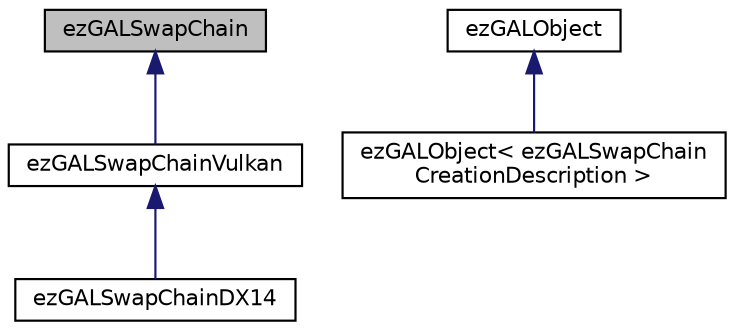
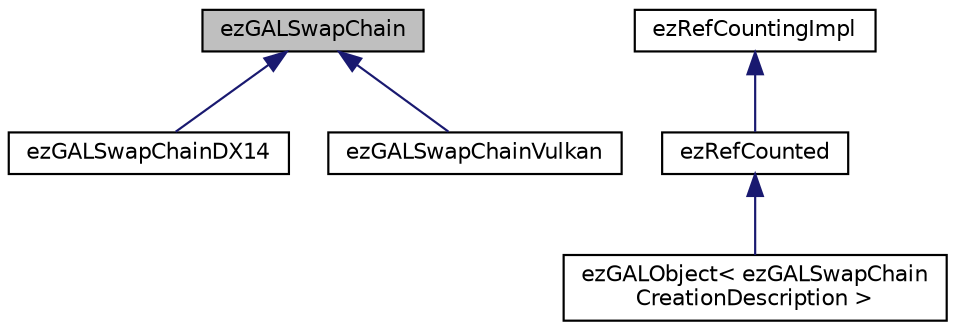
node "ezGALObject": label "ezGALObject" -> "ezRefCounted"
node "ezRefCountingImpl": added
edge "ezGALSwapChainDX14" -> "ezGALSwapChainVulkan": now "ezGALSwapChainDX14" -> "ezGALSwapChain"
